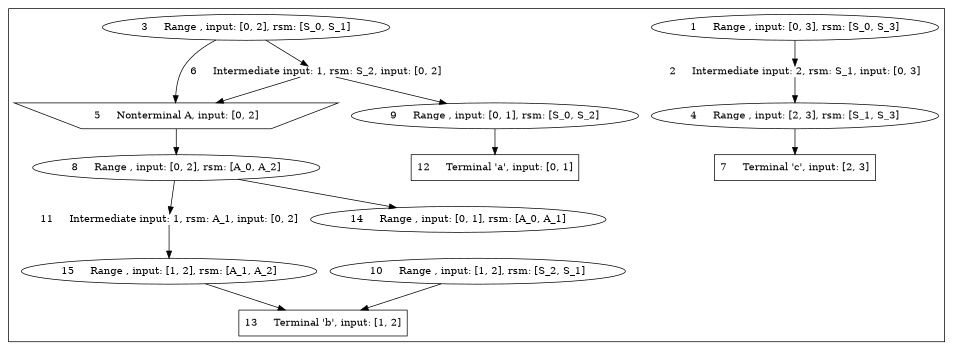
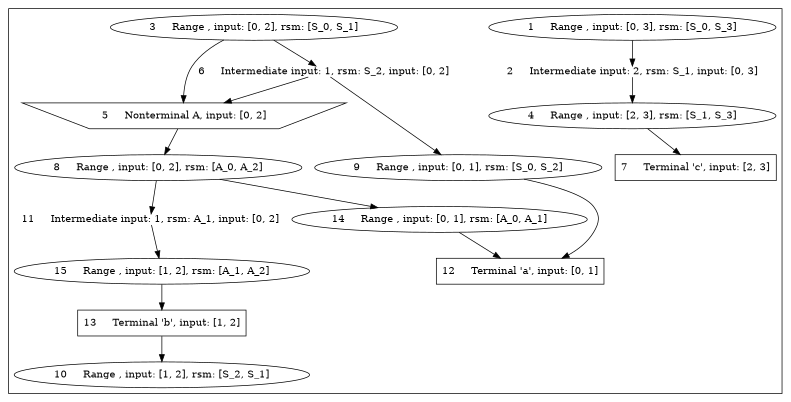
edge "14     Range , input: [0, 1], rsm: [A_0, A_1]" -> "12     Terminal 'a', input: [0, 1]": added
edge "10     Range , input: [1, 2], rsm: [S_2, S_1]" -> "13     Terminal 'b', input: [1, 2]": reversed
